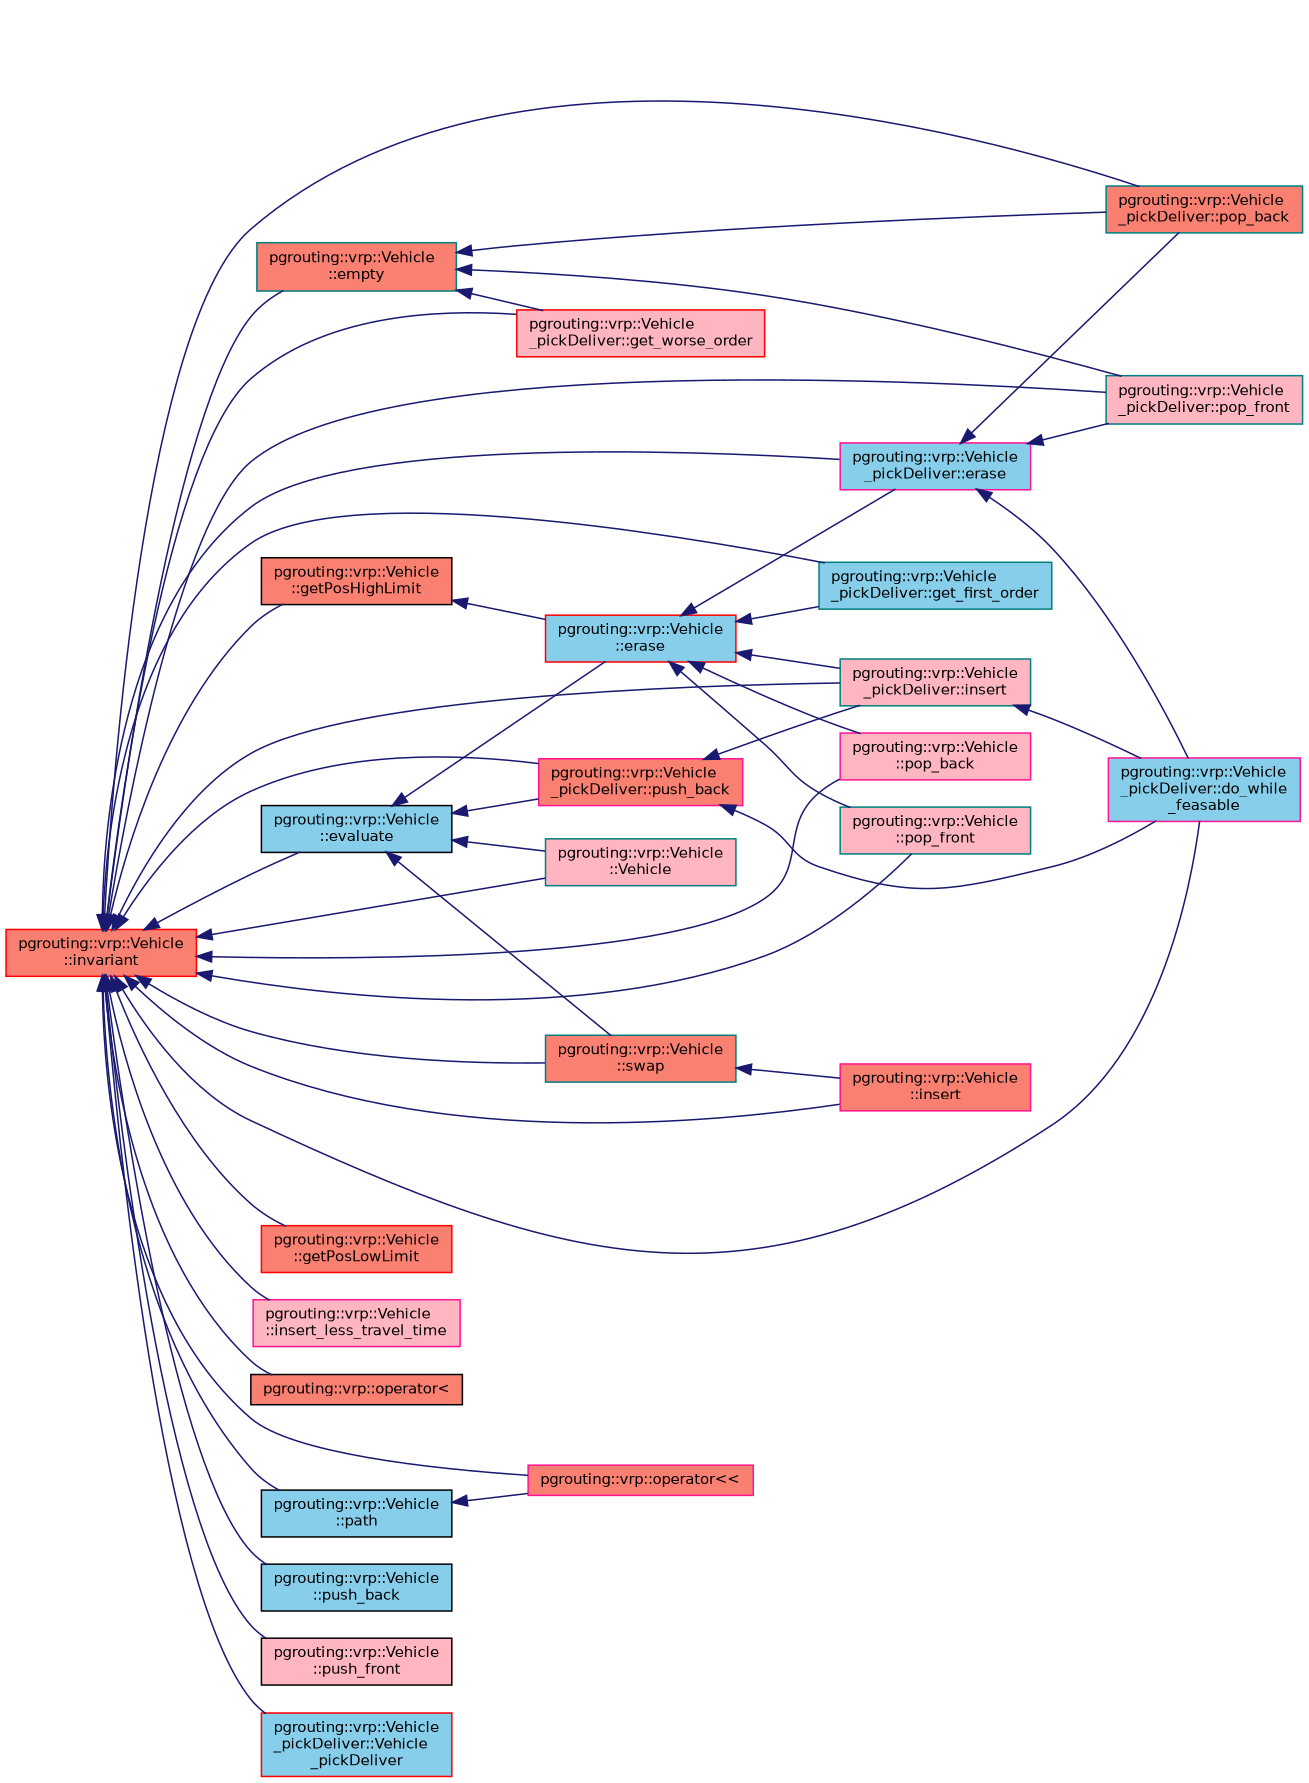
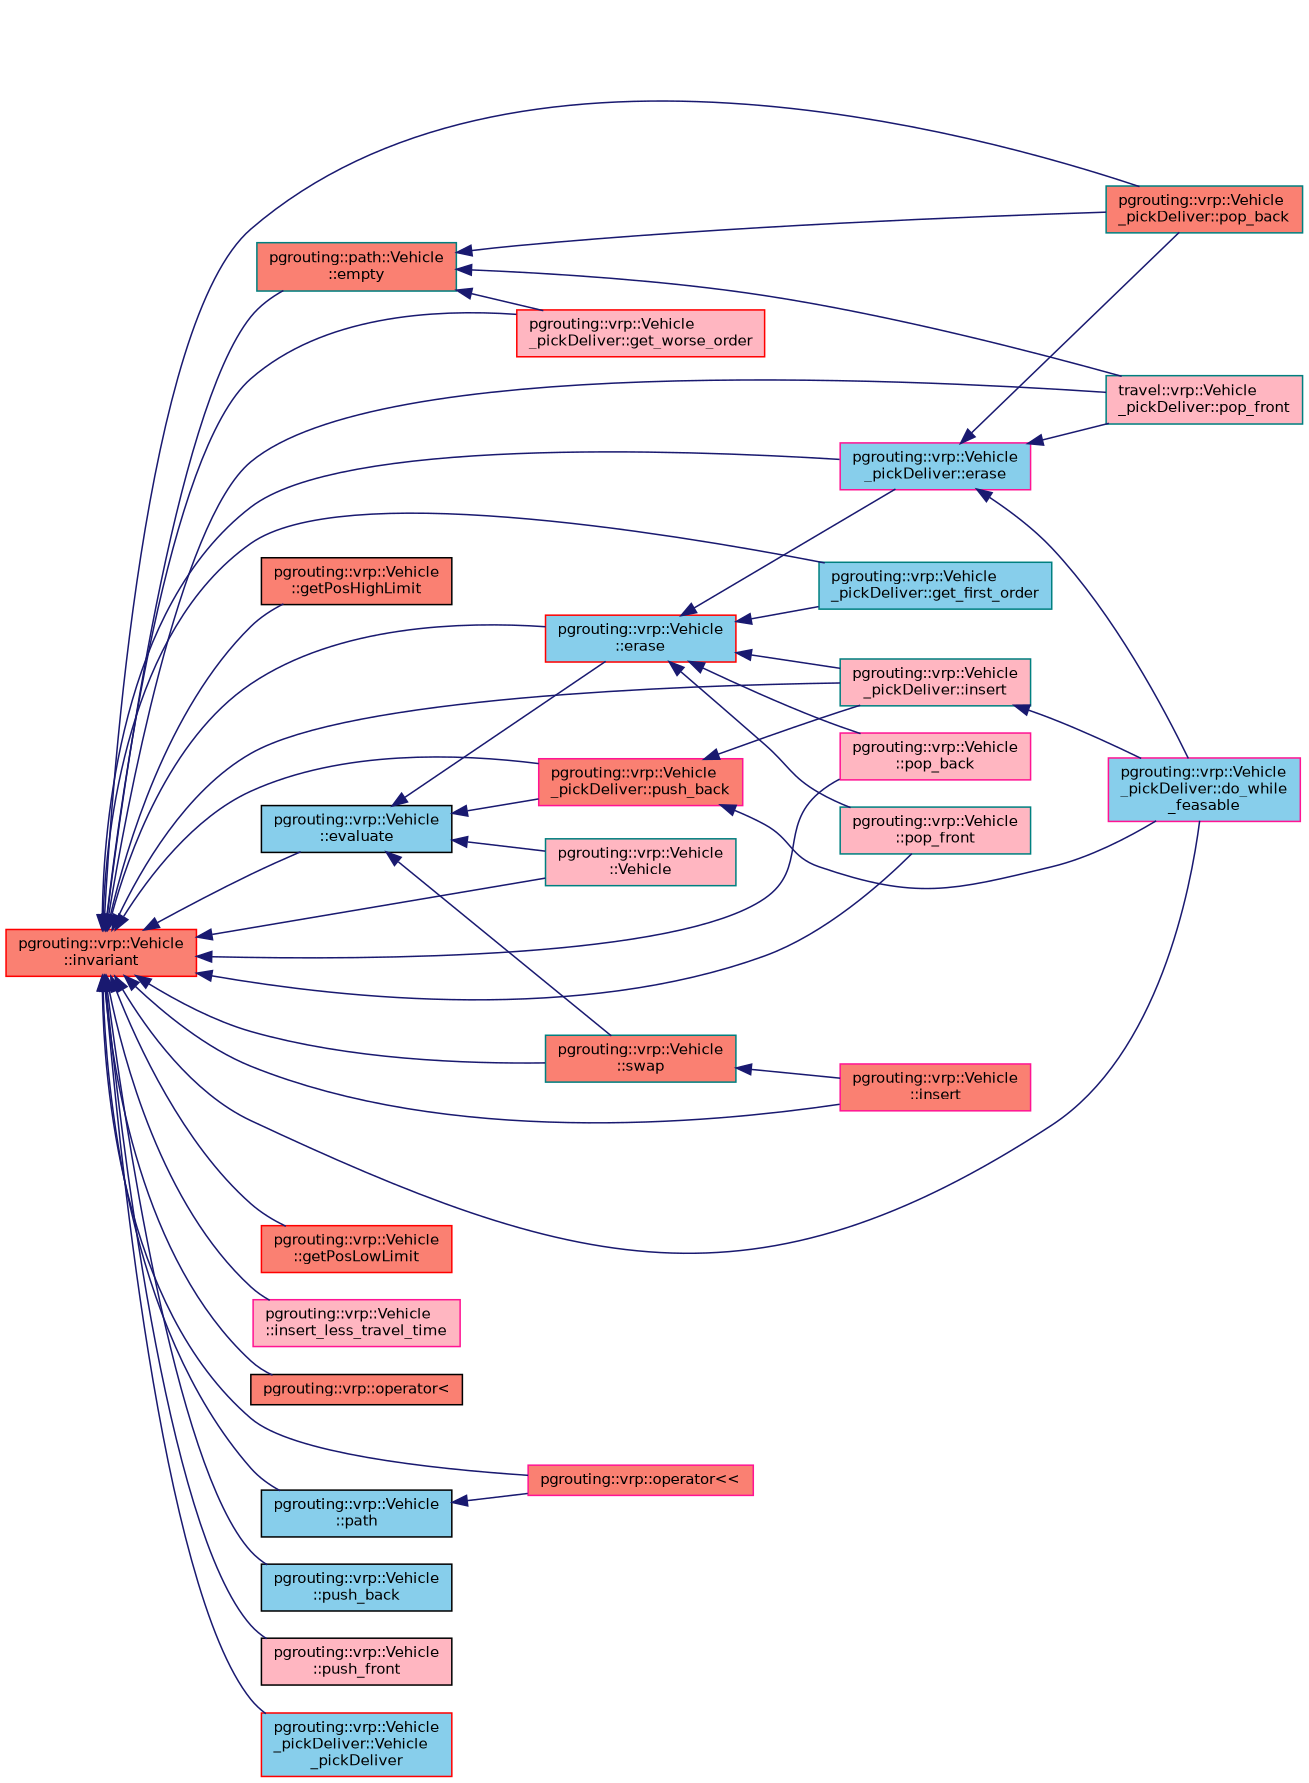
node "pgrouting::vrp::Vehicle ::empty": label "pgrouting::vrp::Vehicle ::empty" -> "pgrouting::path::Vehicle ::empty"
node "pgrouting::vrp::Vehicle _pickDeliver::pop_front": label "pgrouting::vrp::Vehicle _pickDeliver::pop_front" -> "travel::vrp::Vehicle _pickDeliver::pop_front"
edge "pgrouting::vrp::Vehicle ::erase" -> "pgrouting::vrp::Vehicle ::getPosHighLimit": now "pgrouting::vrp::Vehicle ::erase" -> "pgrouting::vrp::Vehicle ::invariant"
